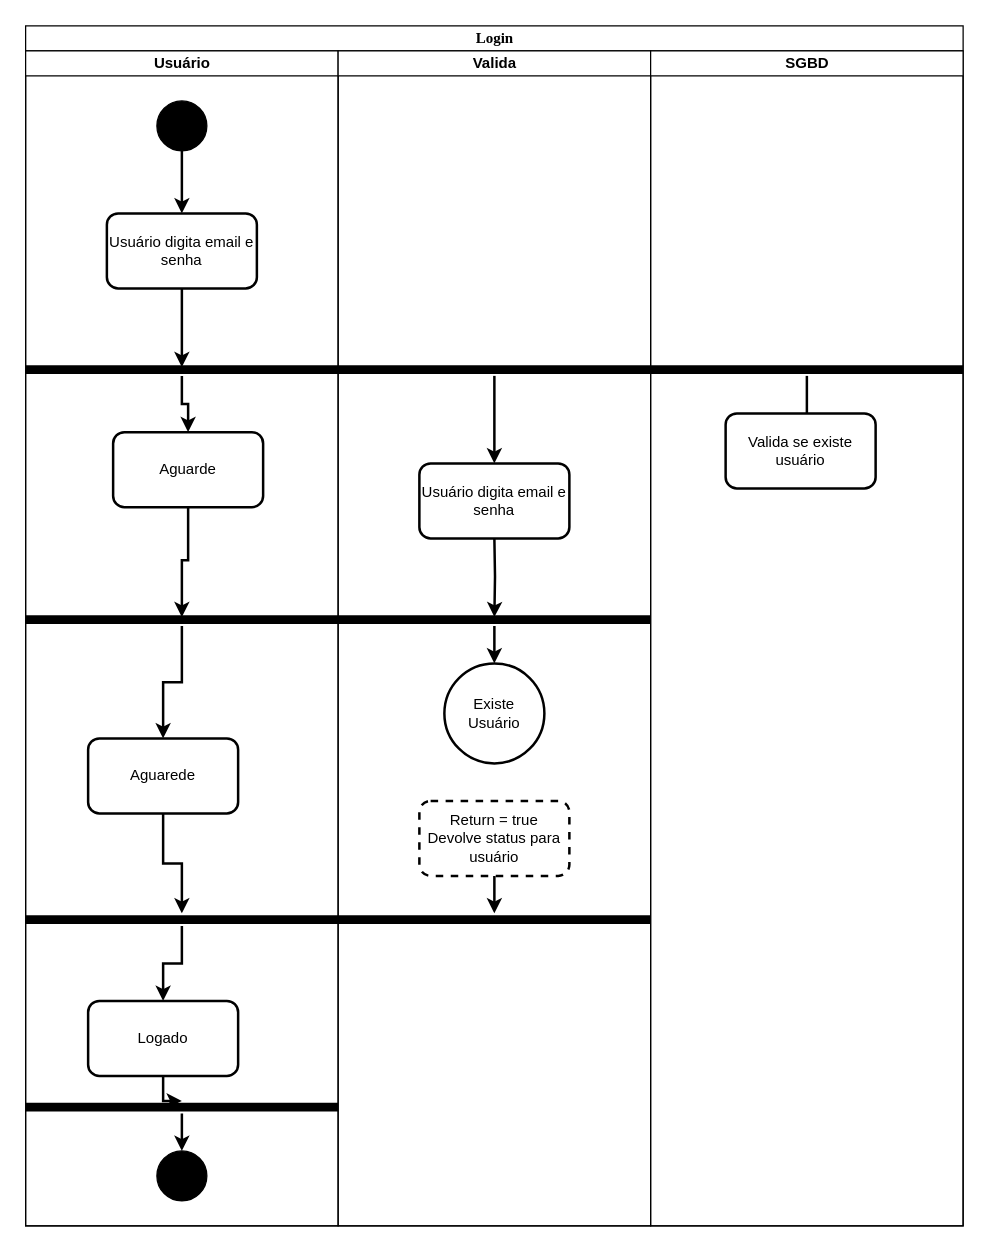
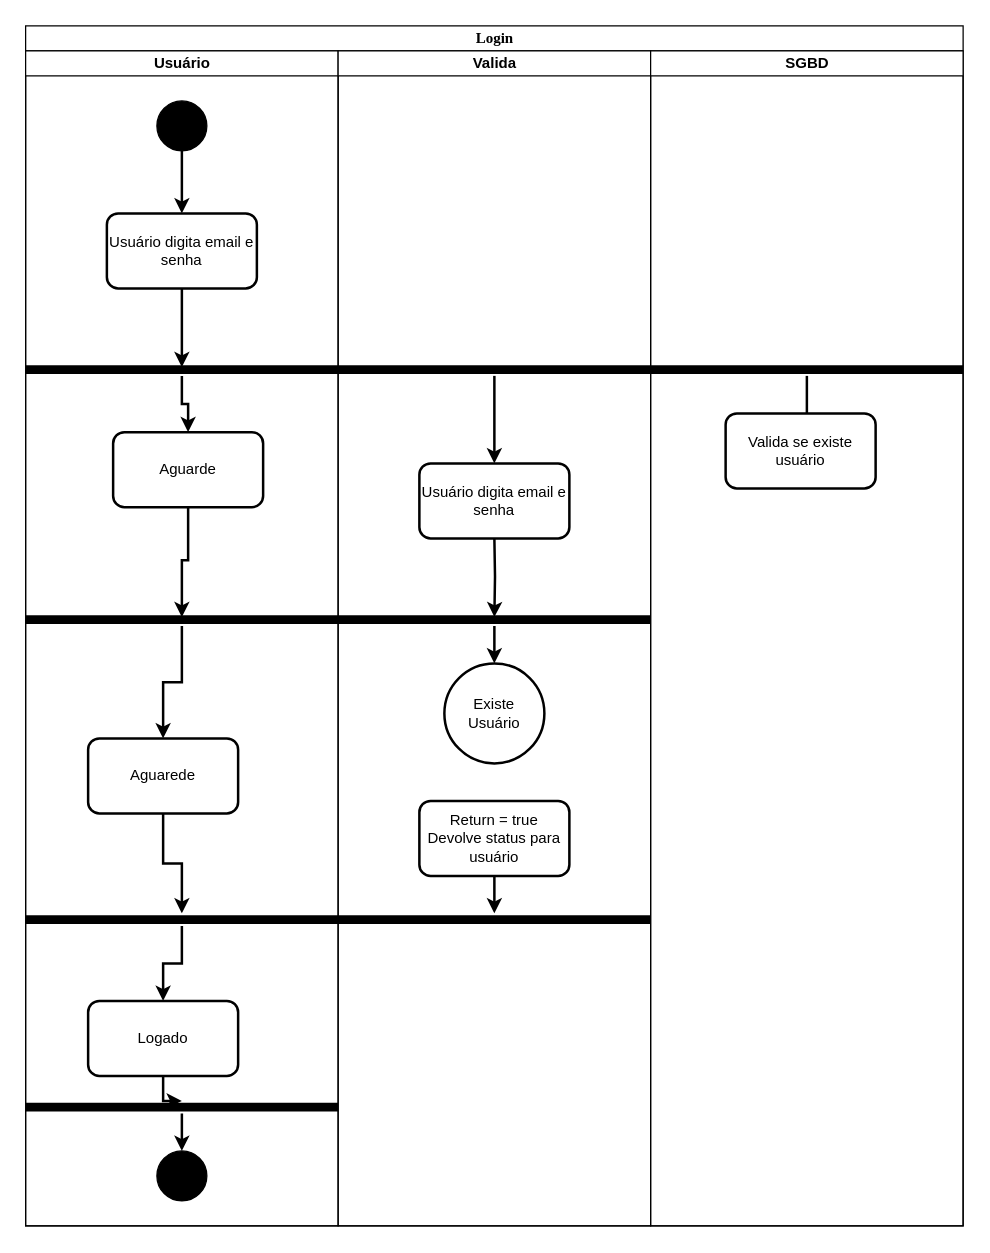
node "Return = true Devolve status para usuário": style dashed -> solid
